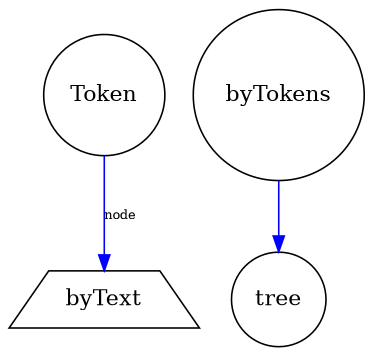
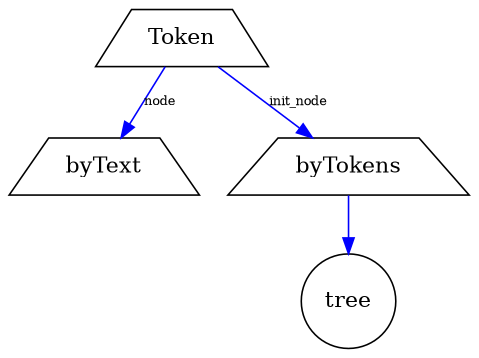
node "Token": shape circle -> trapezium
node "byTokens": shape circle -> trapezium
edge "Token" -> "byTokens": added, label "init_node"
